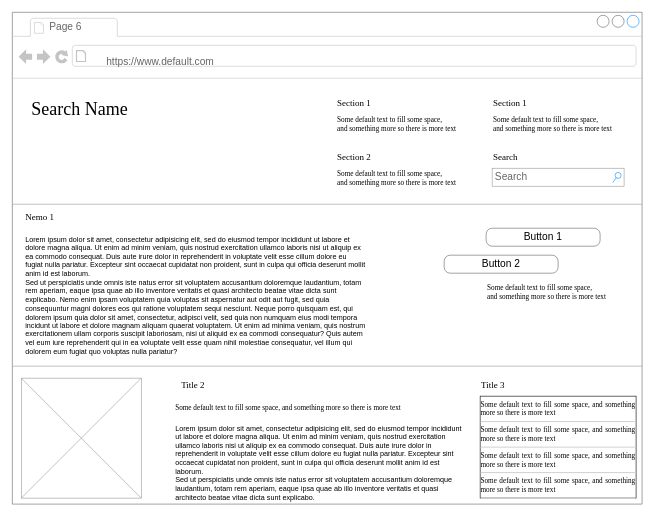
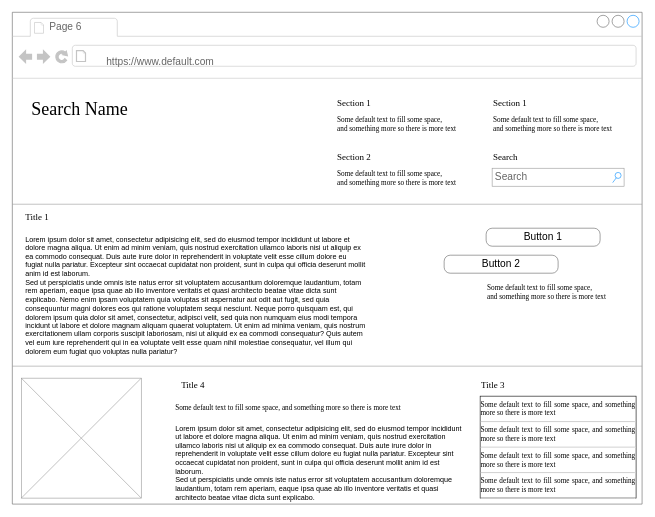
node "Nemo 1": label "Nemo 1" -> "Title 1"
node "Title 2": label "Title 2" -> "Title 4"
